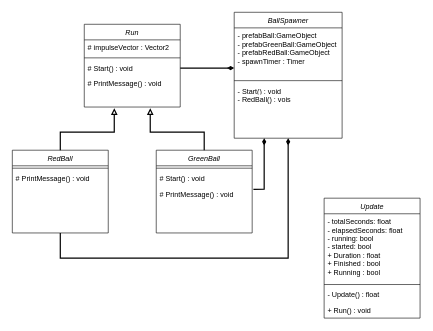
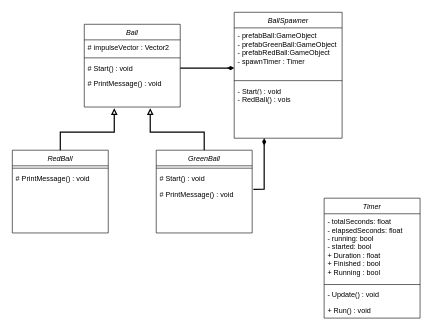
node "Run": label "Run" -> "Ball"
node "Update": label "Update" -> "Timer"
edge "RedBall" -> "BallSpawner": removed
node "- Update() : float": label "- Update() : float" -> "- Update() : void"
